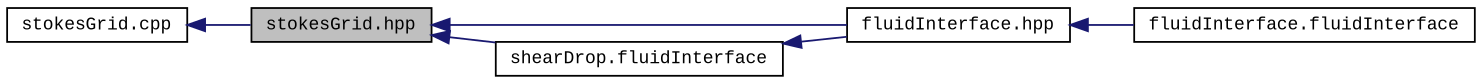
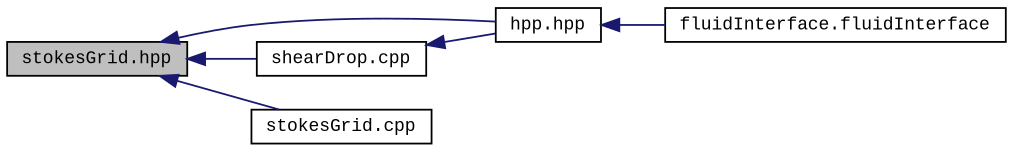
edge "stokesGrid.hpp" -> "stokesGrid.cpp": reversed
node "fluidInterface.hpp": label "fluidInterface.hpp" -> "hpp.hpp"
node "shearDrop.fluidInterface": label "shearDrop.fluidInterface" -> "shearDrop.cpp"
